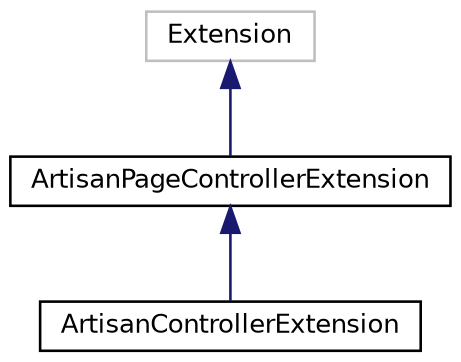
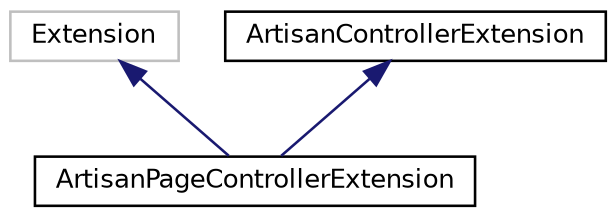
edge "ArtisanControllerExtension" -> "ArtisanPageControllerExtension": reversed
